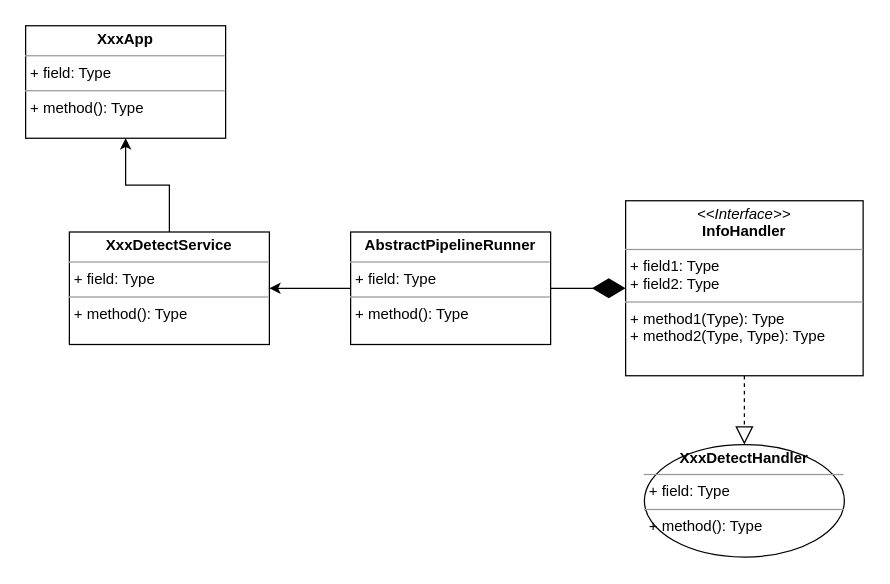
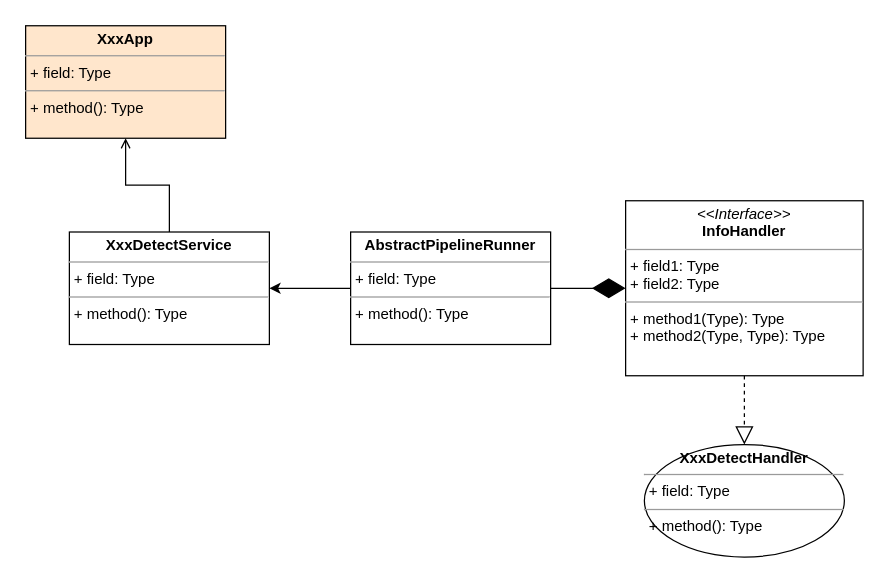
node "XxxApp + field: Type + method(): Type": fillcolor #ffffff -> #ffe6cc
edge "XxxDetectService + field: Type + method(): Type" -> "XxxApp + field: Type + method(): Type": arrowhead classic -> open
